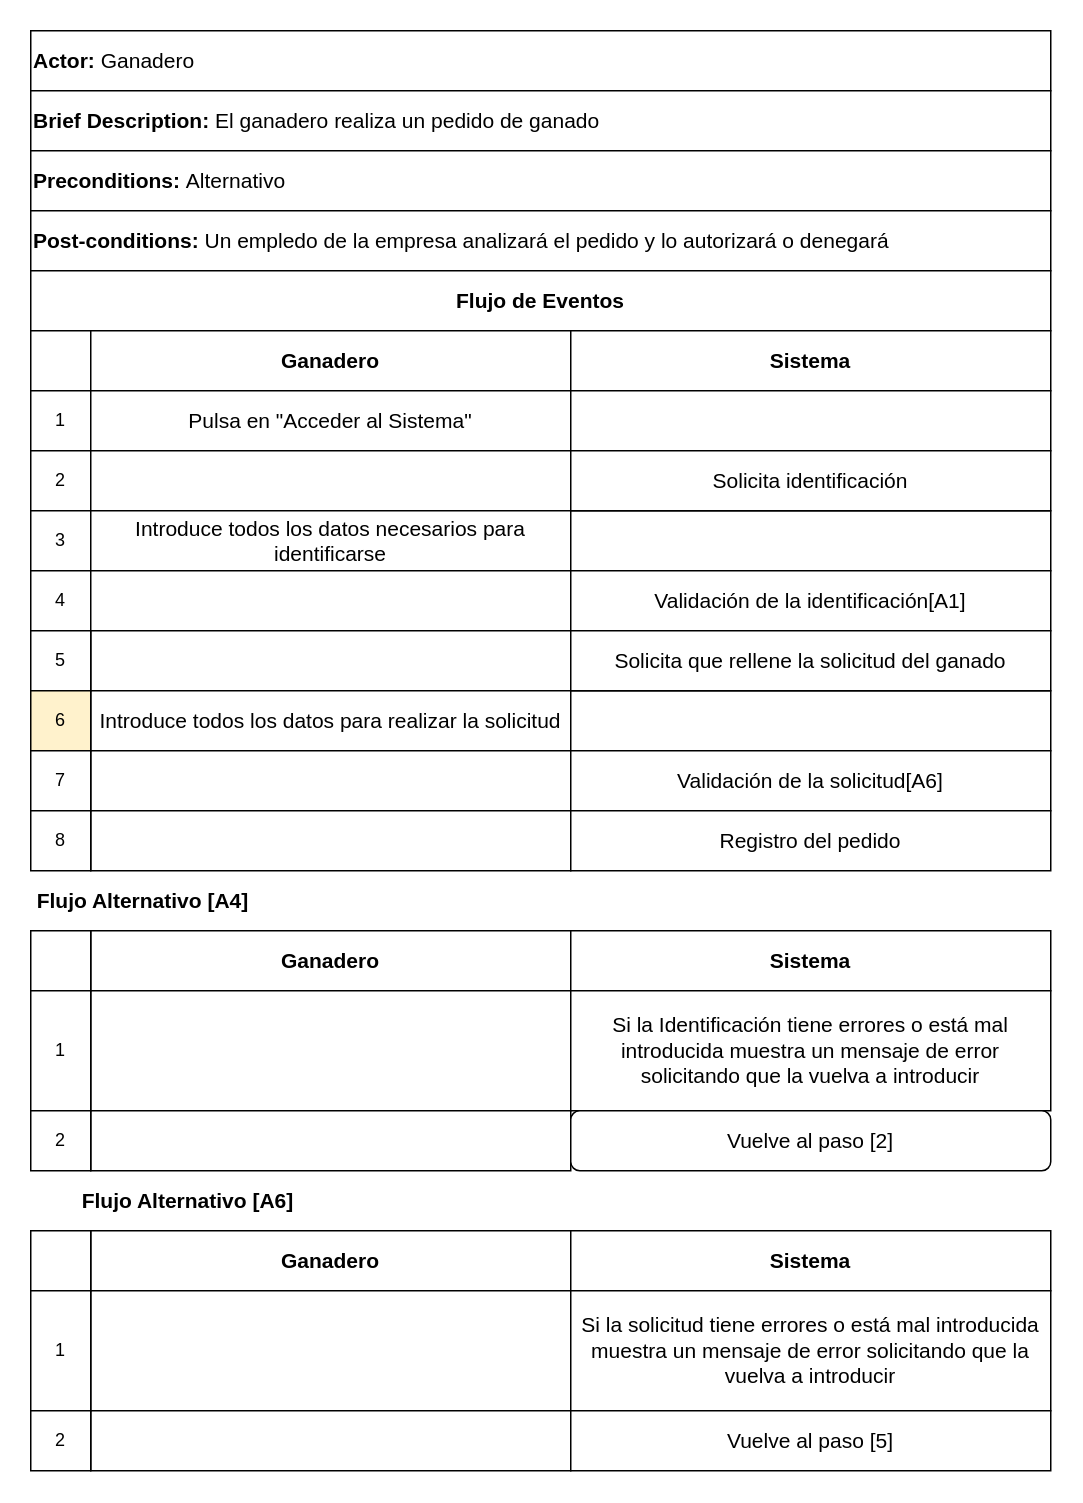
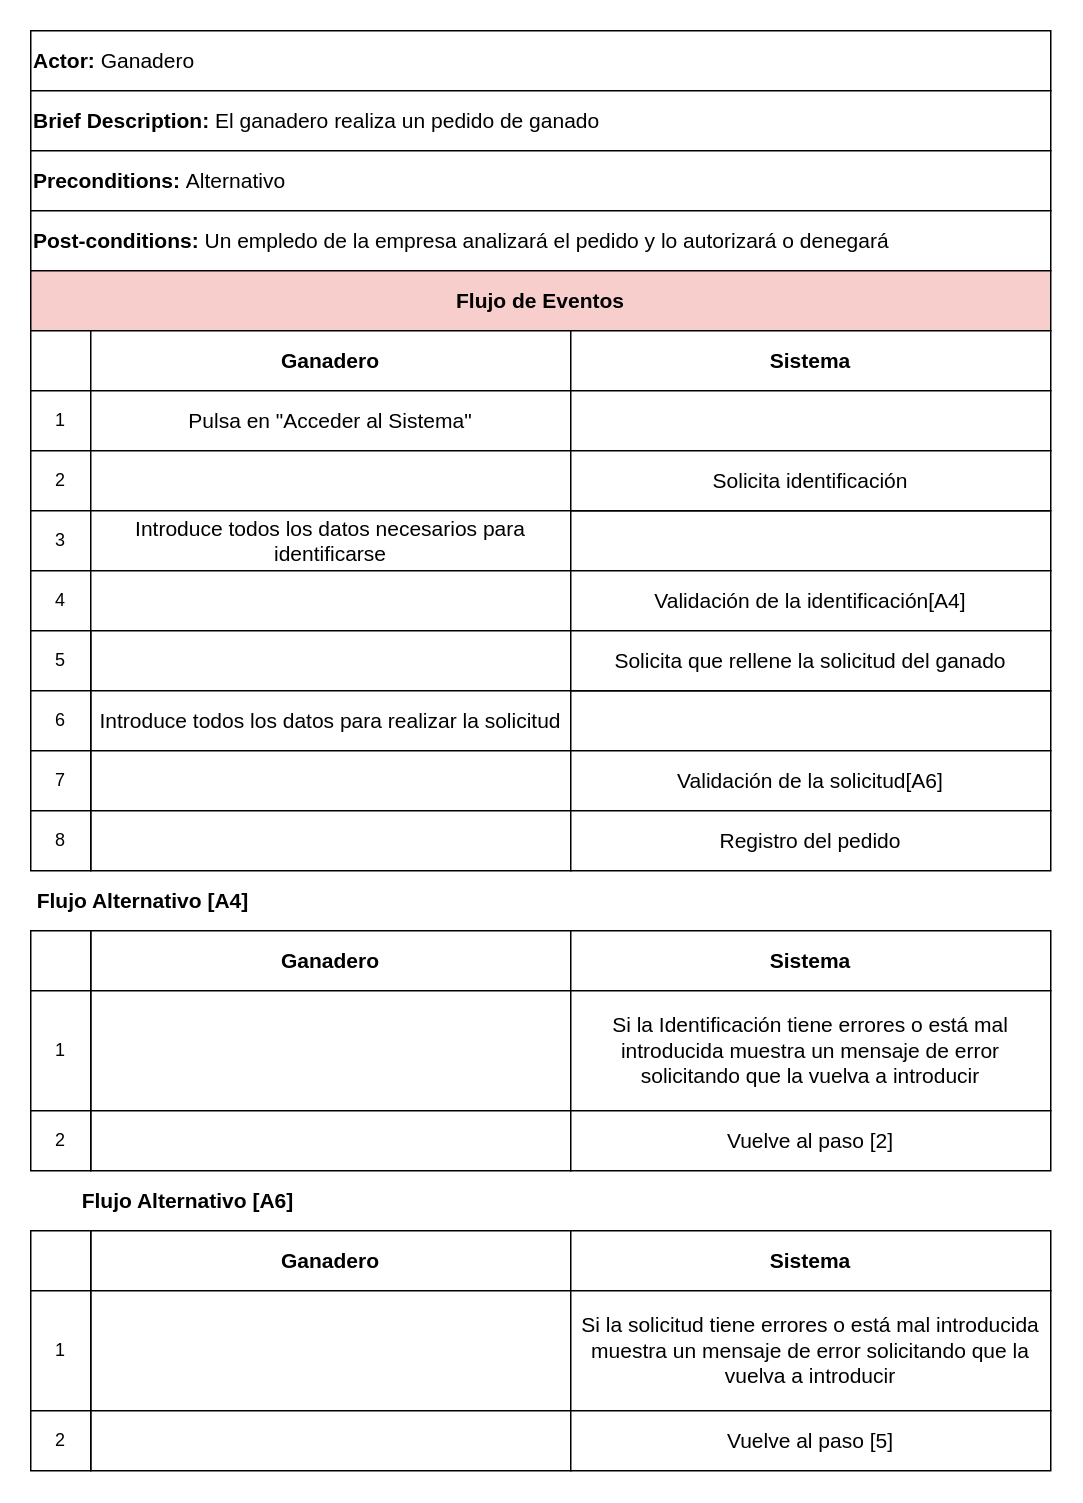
node "Flujo de Eventos": fillcolor #ffffff -> #f8cecc
node "Validación de la identificación[A1]": label "Validación de la identificación[A1]" -> "Validación de la identificación[A4]"
node "6": fillcolor #fff2cc -> #ffffff
node "Vuelve al paso [2]": shape rounded rectangle -> rectangle
